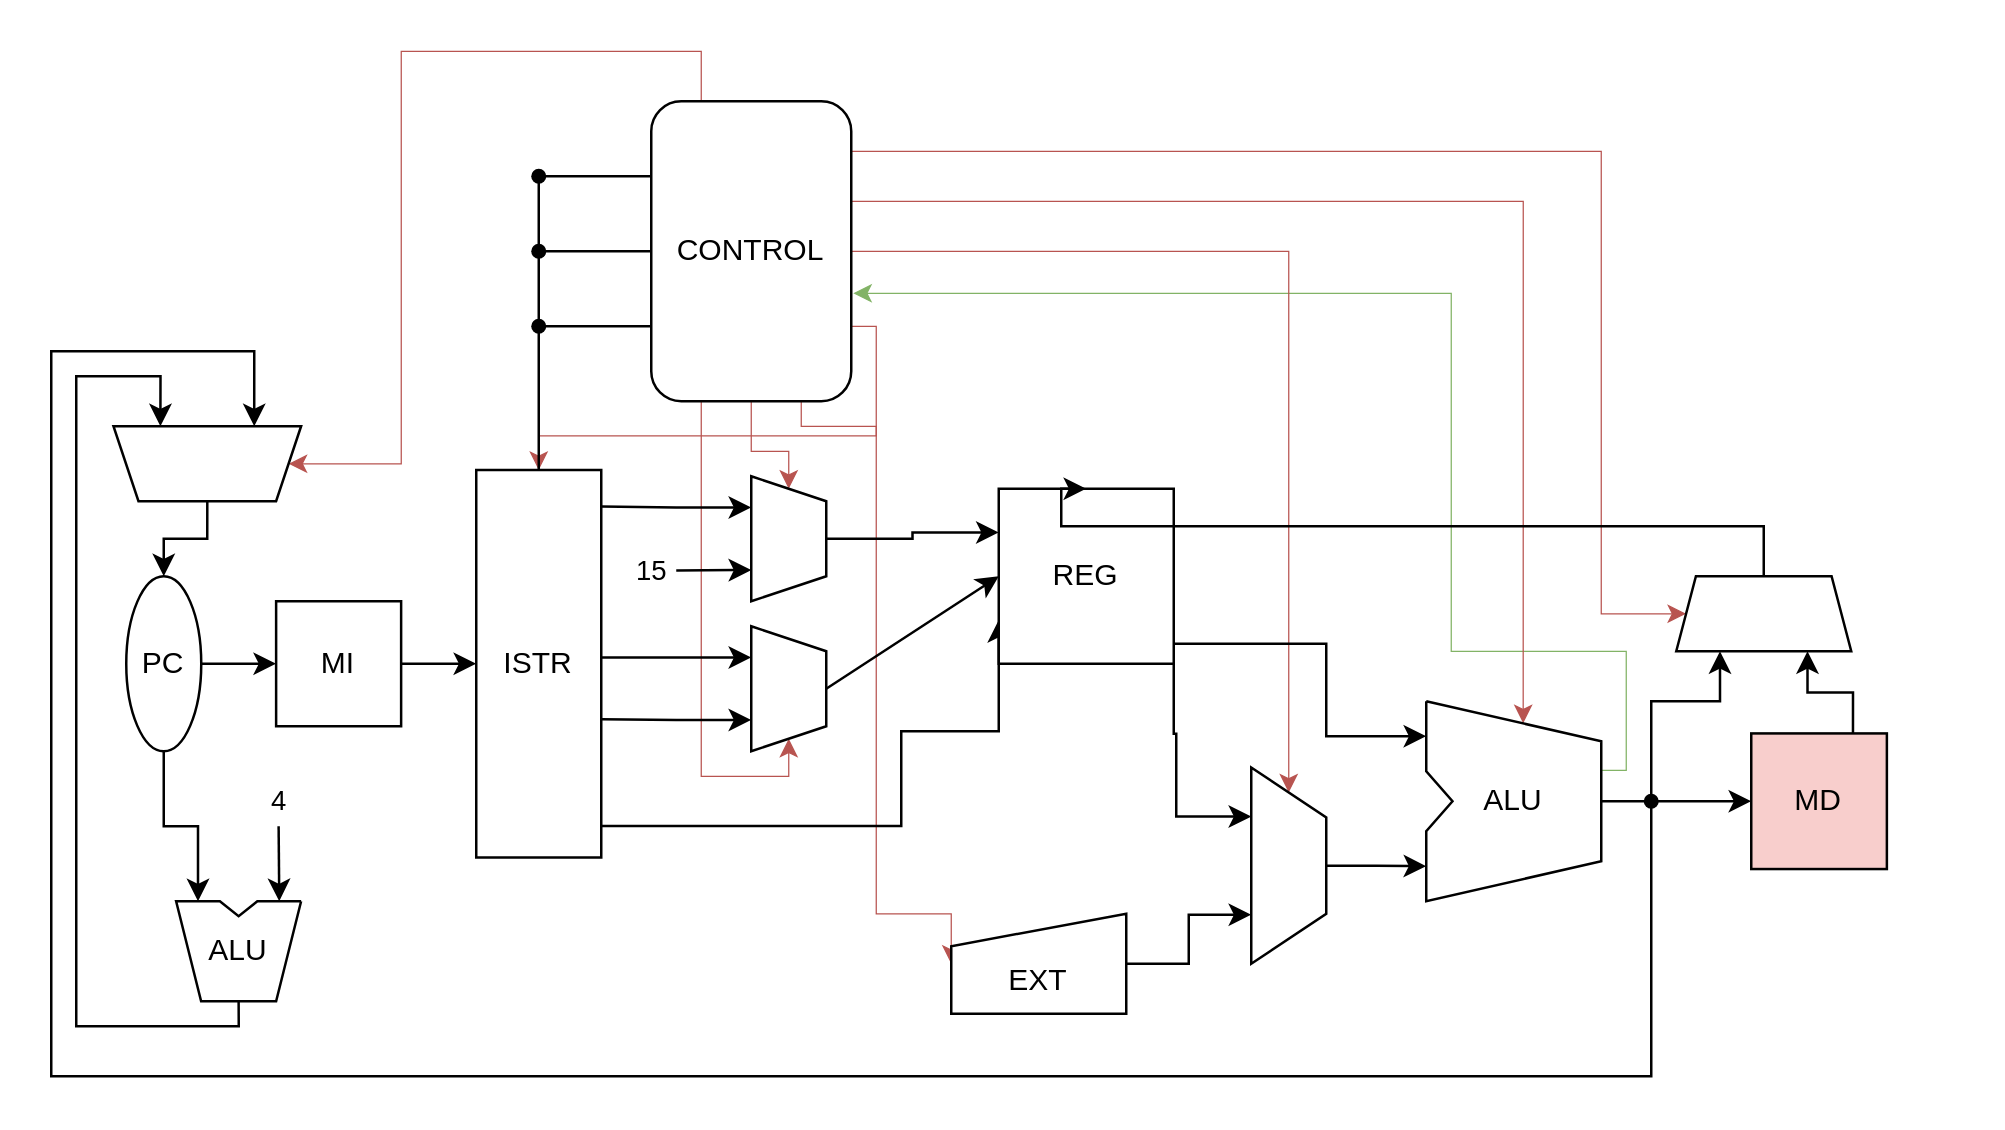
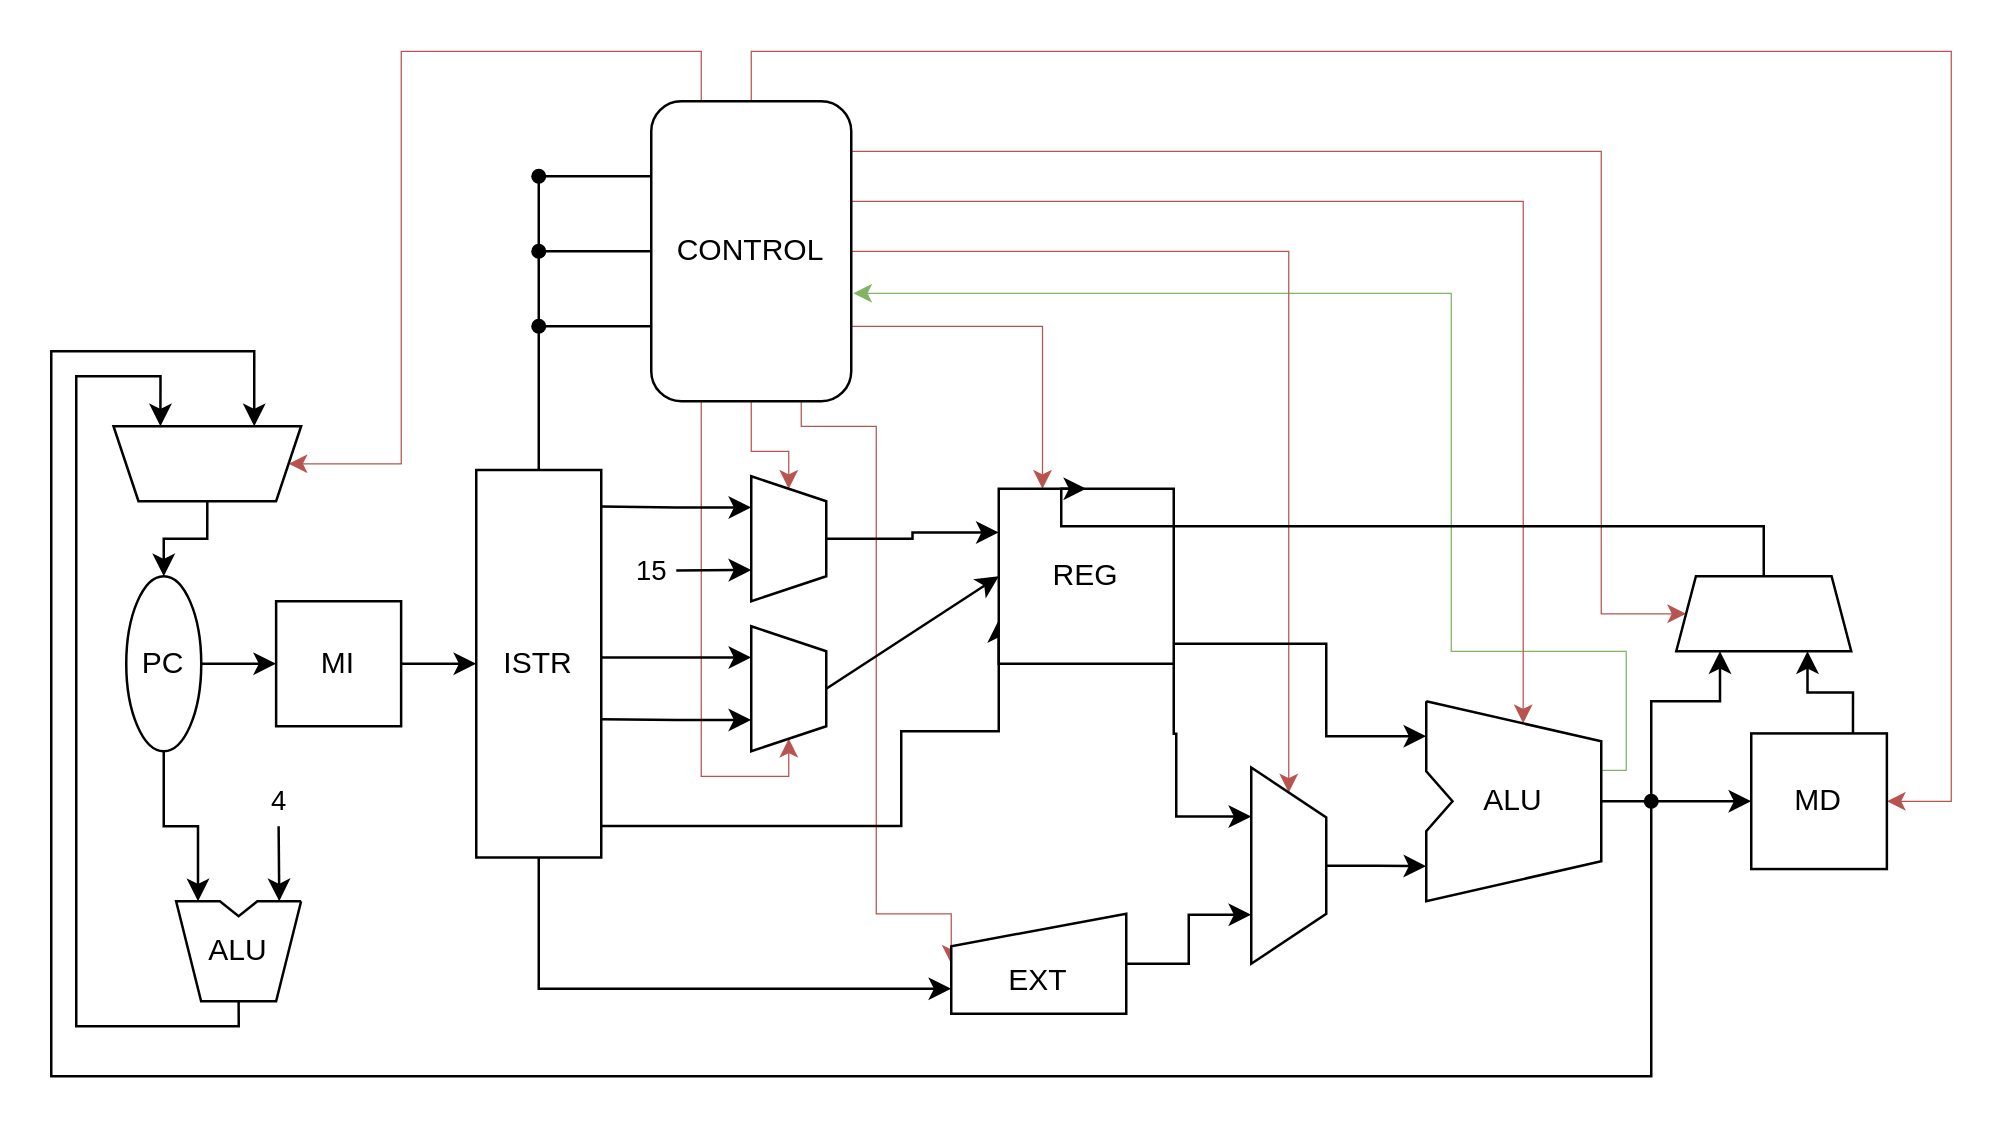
edge "CONTROL" -> "MD": added
edge "CONTROL" -> "ISTR": now "CONTROL" -> "REG"
node "MD": fillcolor #f8cecc -> #ffffff
edge "ISTR" -> "EXT": added
